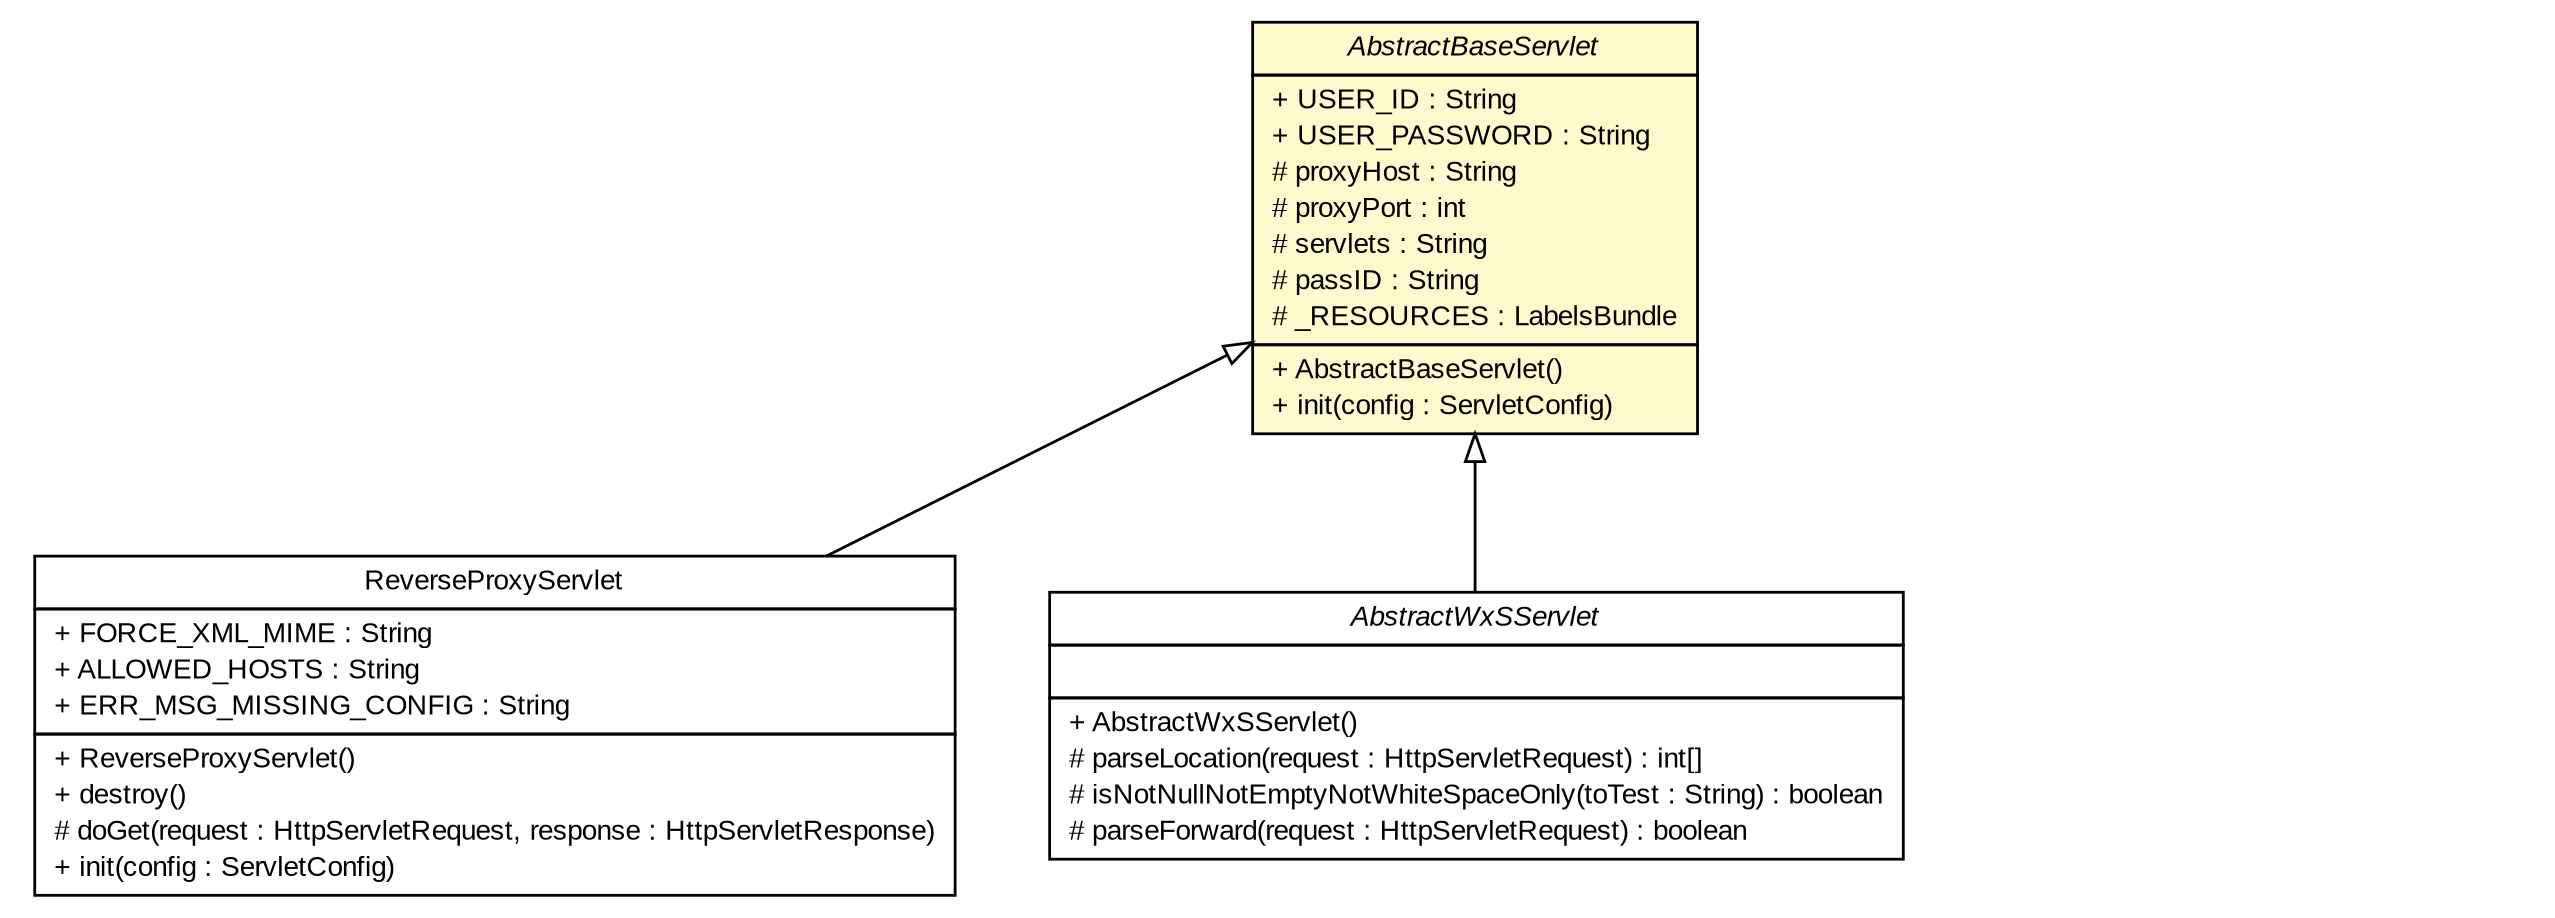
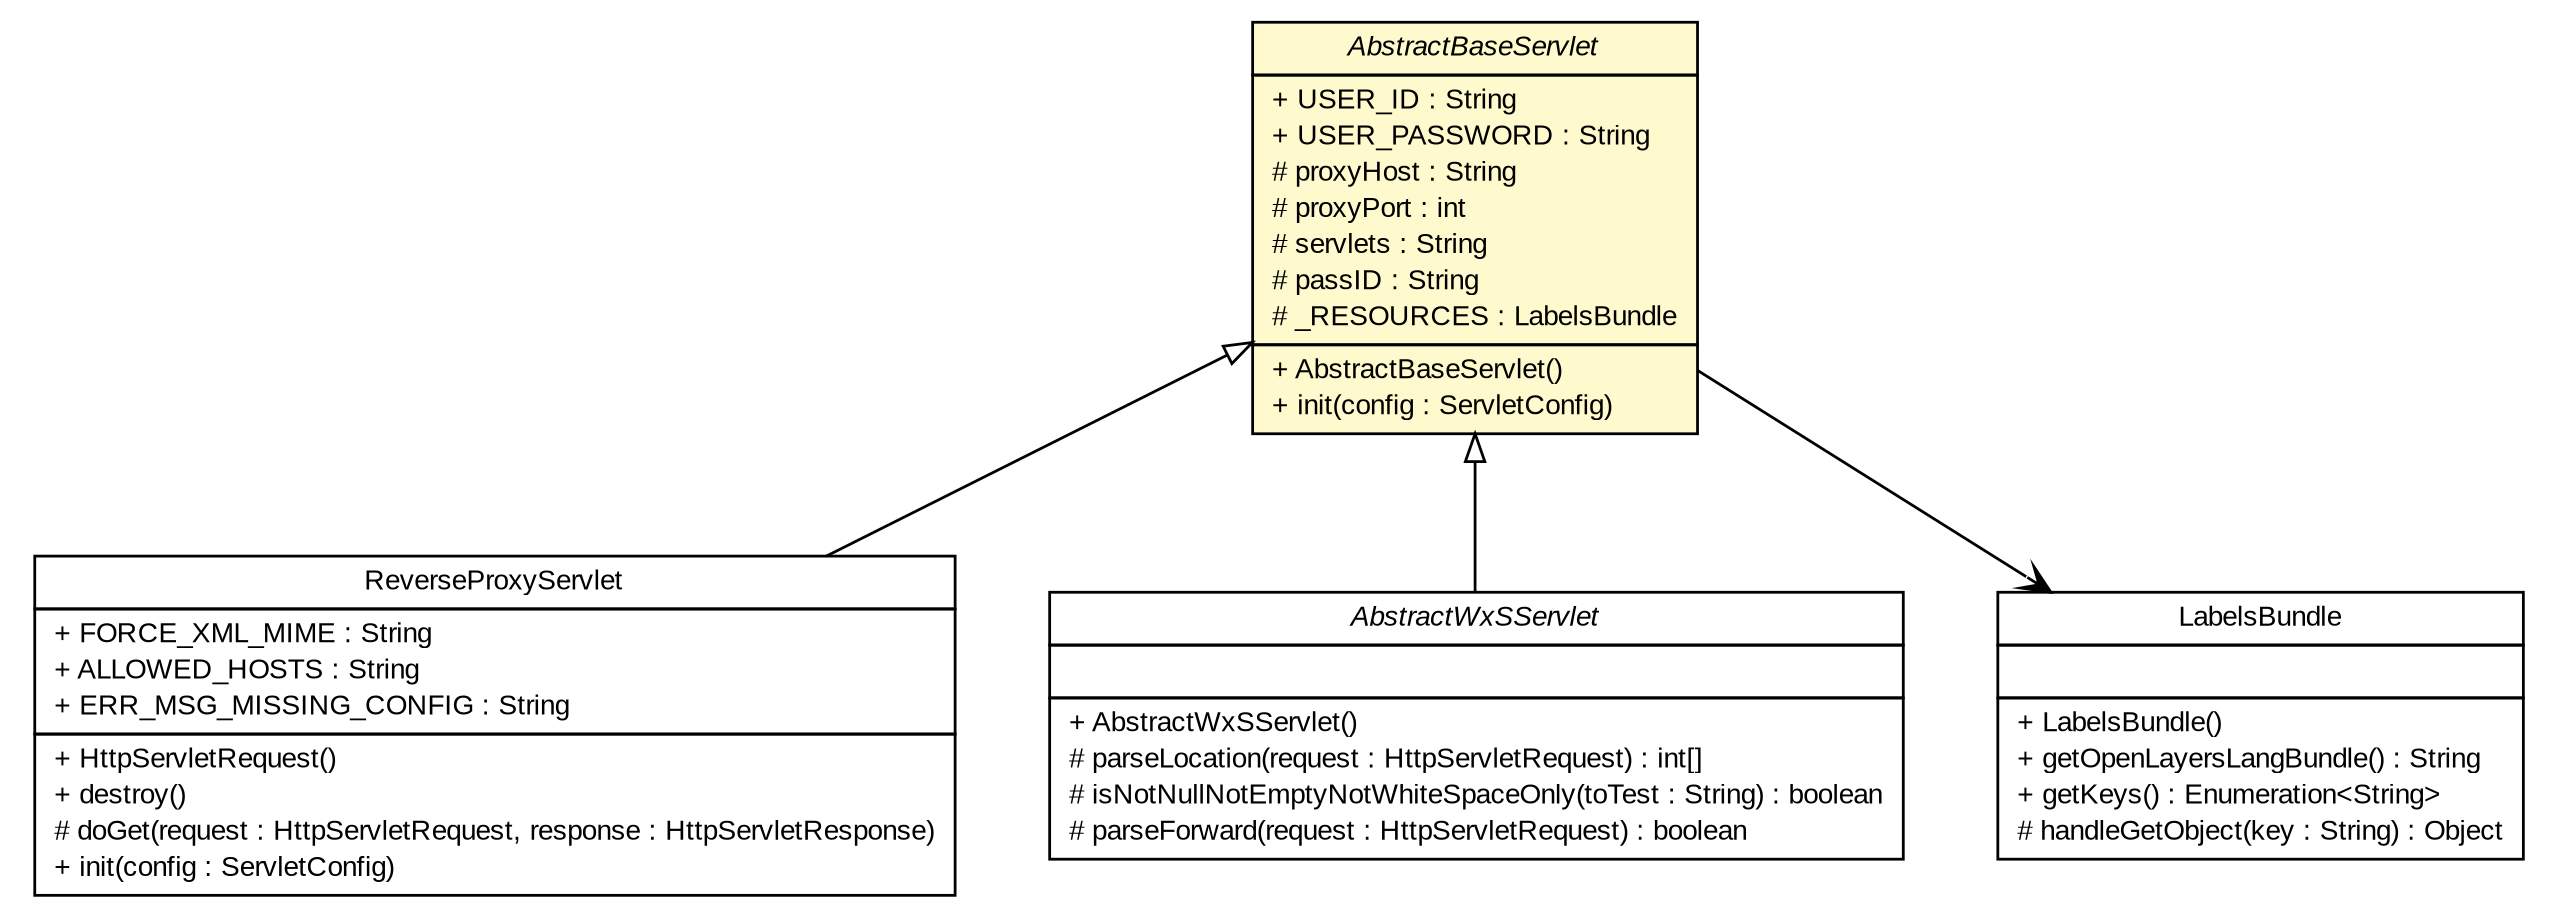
node "LabelsBundle": added
node "ReverseProxyServlet": text "+ ReverseProxyServlet()" -> "+ HttpServletRequest()"
